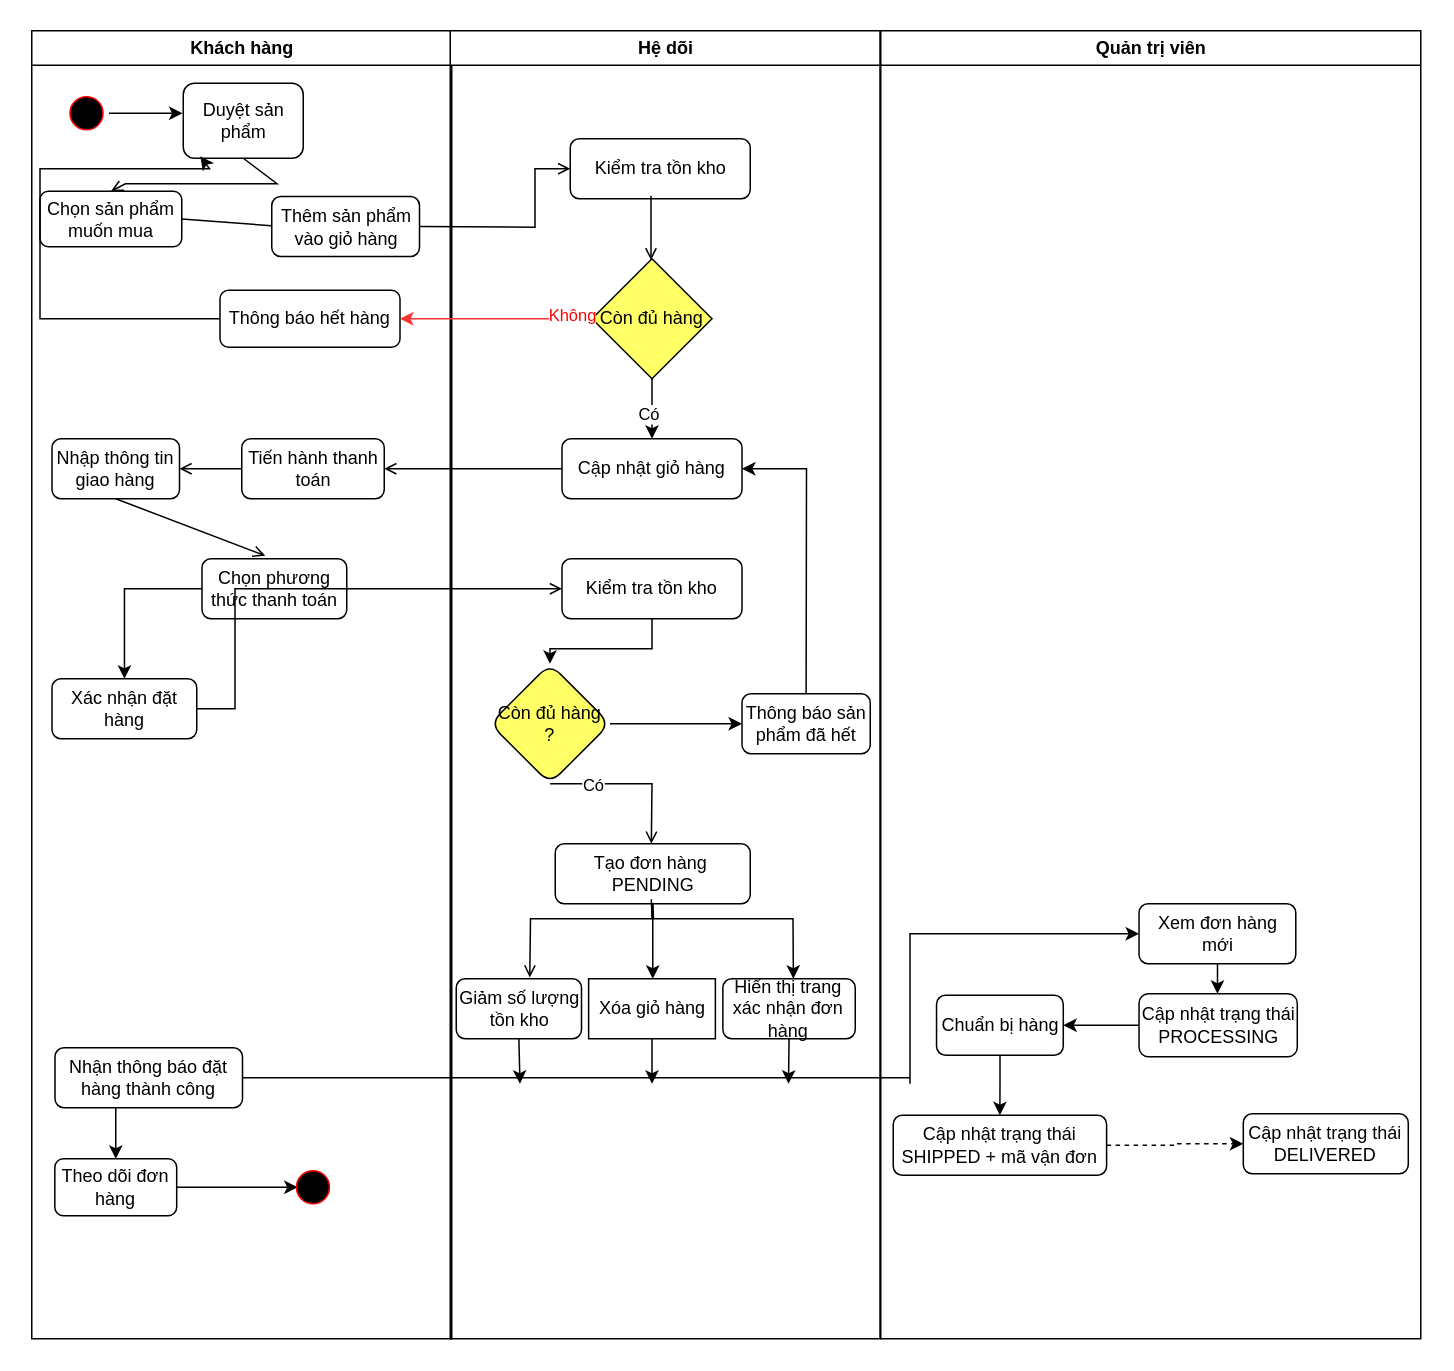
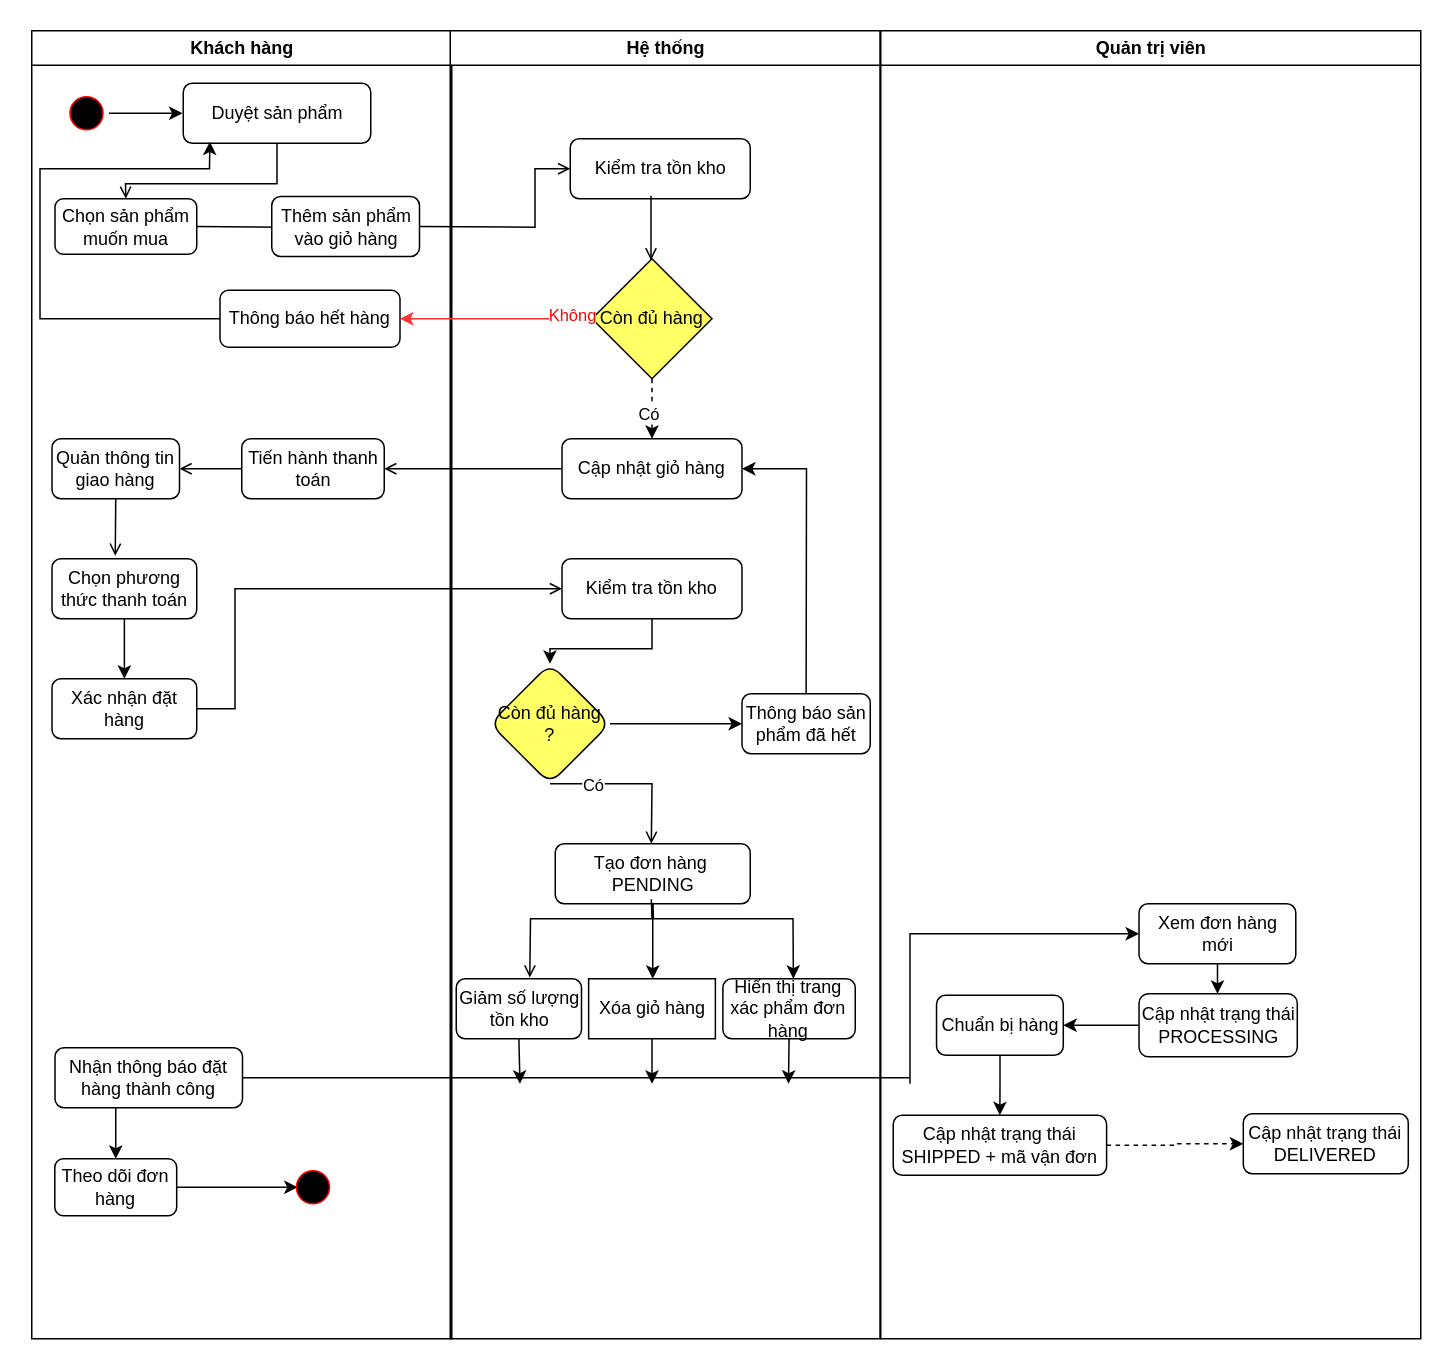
node "Hệ dõi": label "Hệ dõi" -> "Hệ thống"
node "Duyệt sản phẩm": size 120x75 -> 188x60
node "Chọn sản phẩm muốn mua": moved (111, 219) -> (126, 227)
edge "Còn đủ hàng" -> "Cập nhật giỏ hàng": style solid -> dashed
node "Nhập thông tin giao hàng": label "Nhập thông tin giao hàng" -> "Quản thông tin giao hàng"
node "Chọn phương thức thanh toán": moved (274, 589) -> (124, 589)
node "Hiển thị trang xác nhận đơn hàng": label "Hiển thị trang xác nhận đơn hàng" -> "Hiển thị trang xác phẩm đơn hàng"
